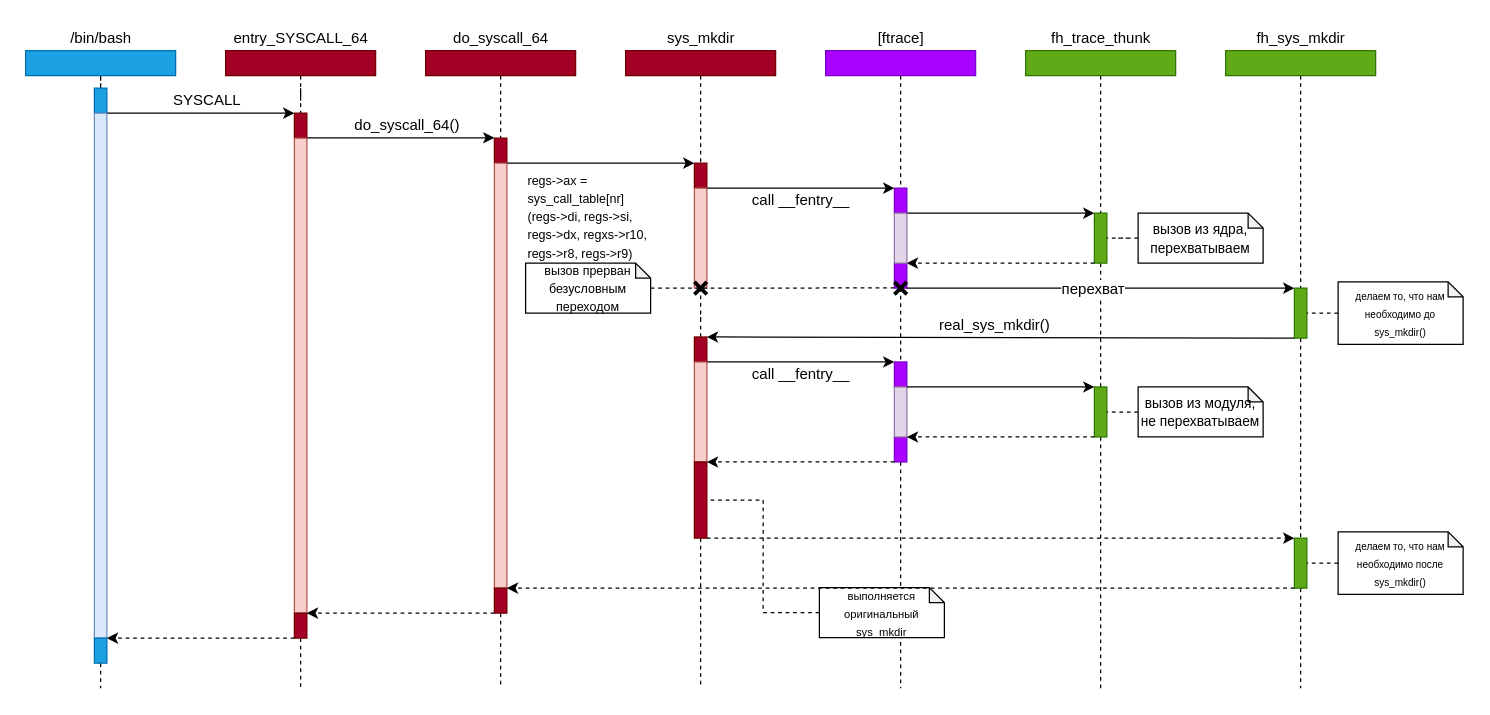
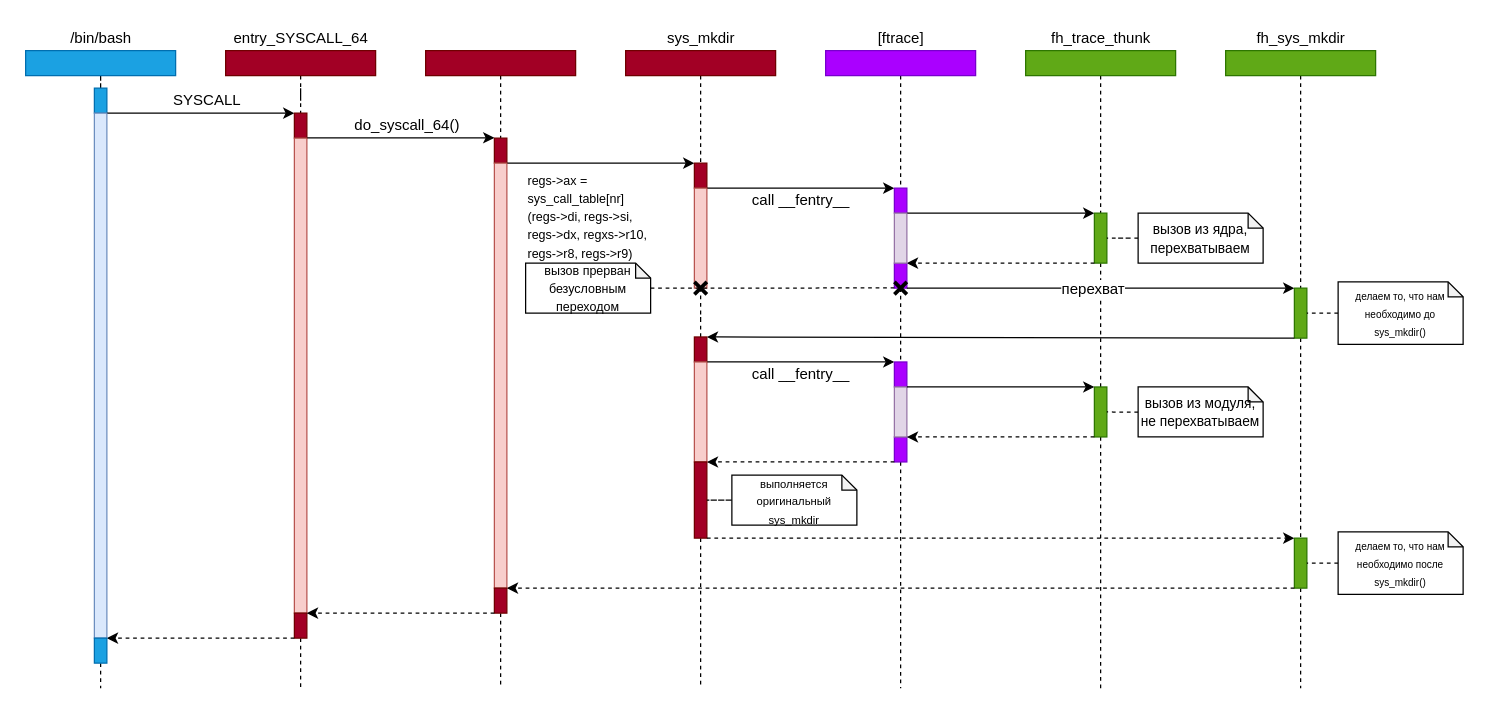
node "do_syscall_64": removed
node "real_sys_mkdir()": removed
node "выполняется оригинальный sys_mkdir": moved (882, 613) -> (794, 500)
